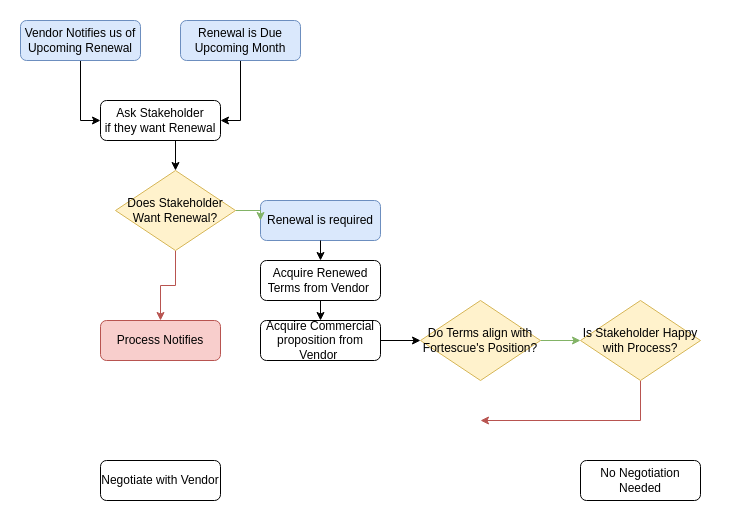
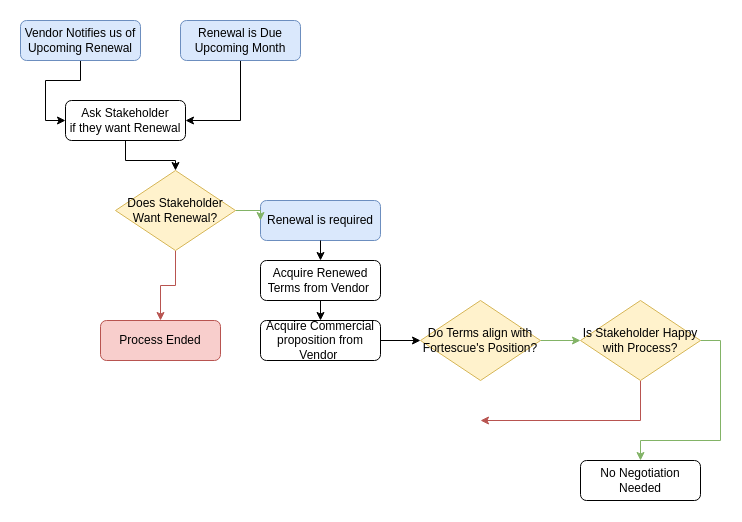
node "Ask Stakeholder if they want Renewal": moved (161, 121) -> (126, 121)
node "Process Notifies": label "Process Notifies" -> "Process Ended"
edge "Is Stakeholder Happy with Process?" -> "No Negotiation Needed": added
node "Negotiate with Vendor": removed
